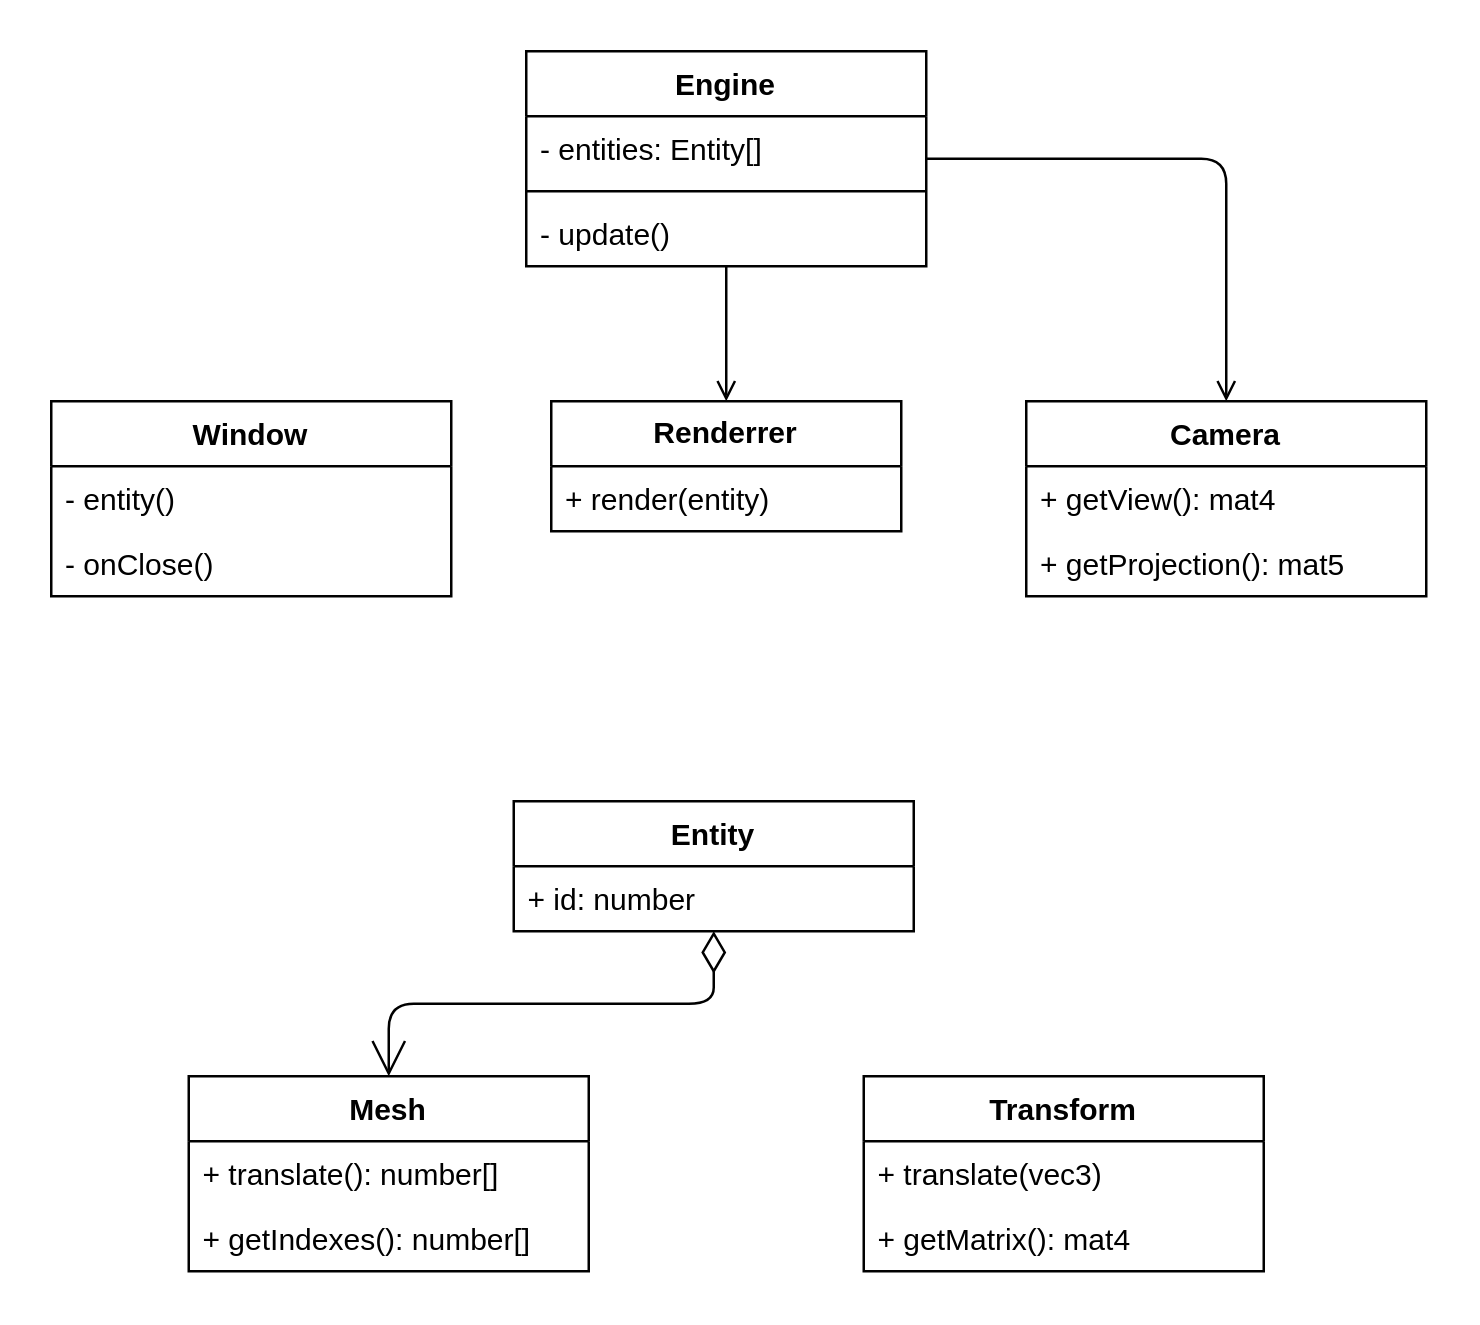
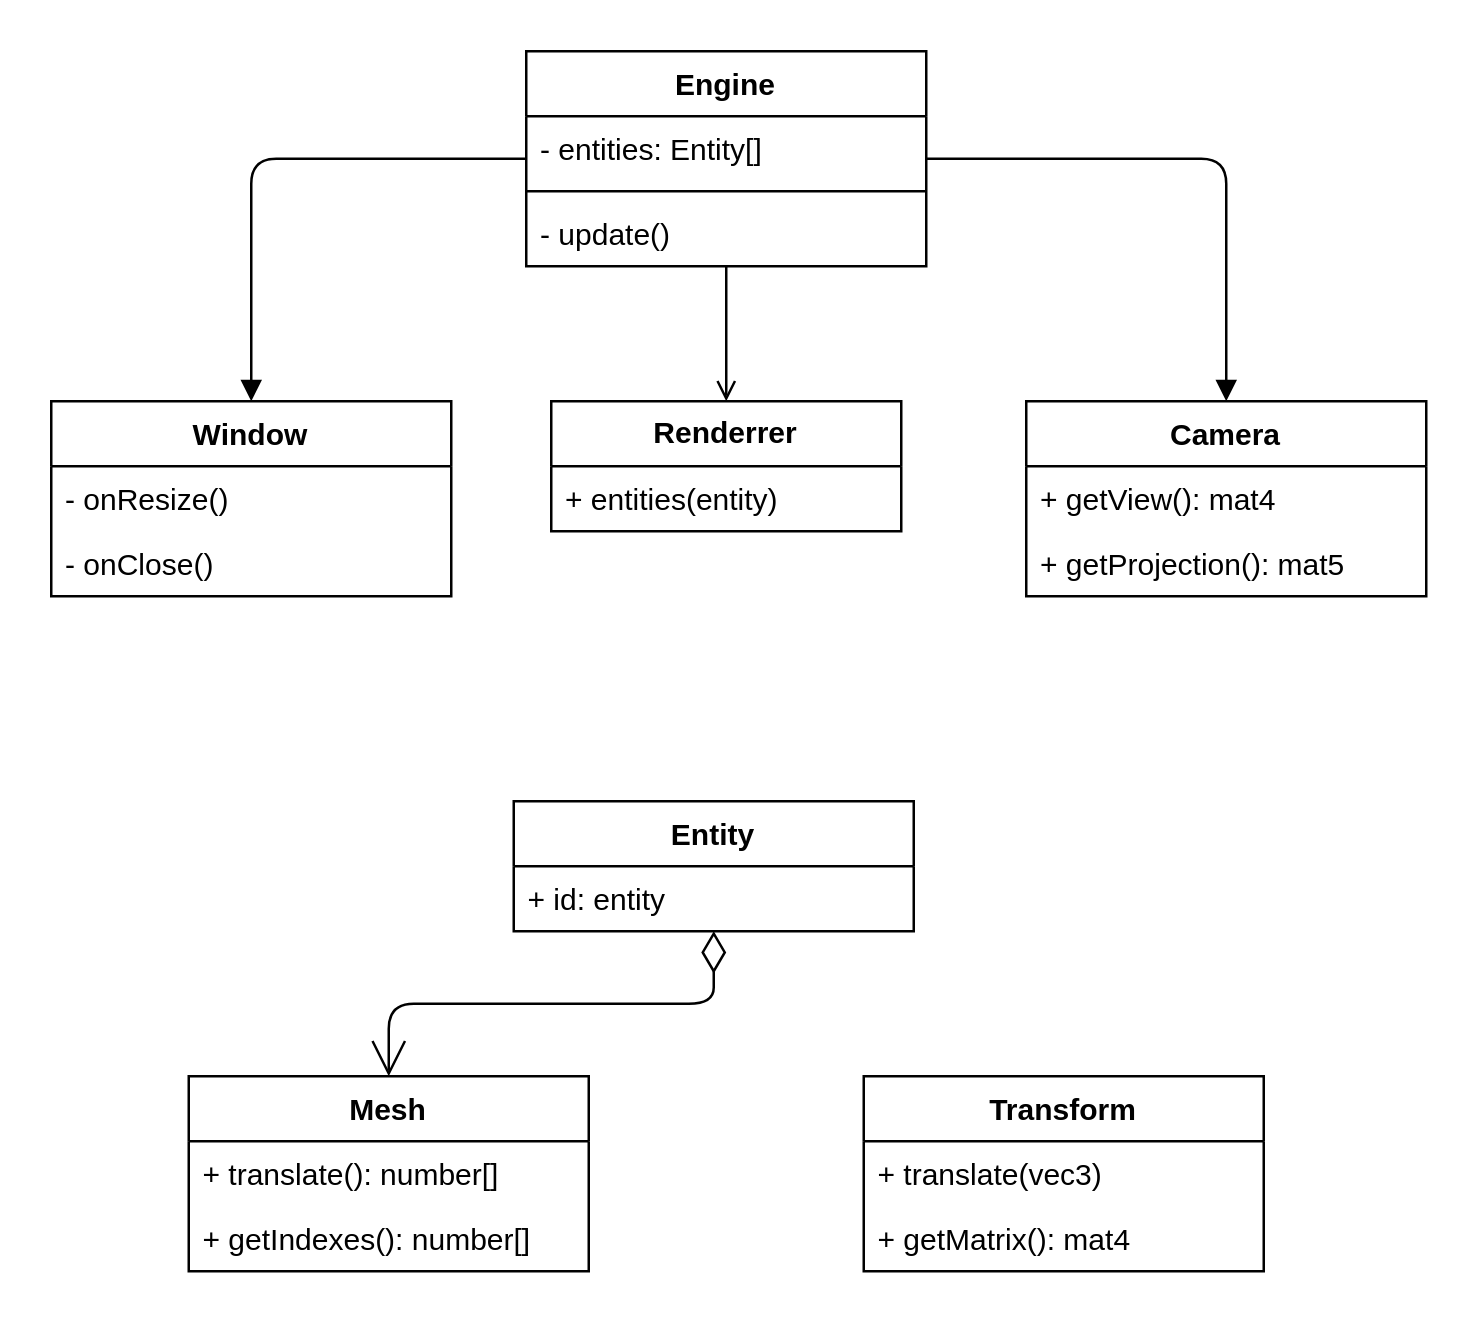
edge "Engine" -> "Window": added
edge "Engine" -> "Camera": arrowhead open -> block
node "- entity()": label "- entity()" -> "- onResize()"
node "+ render(entity)": label "+ render(entity)" -> "+ entities(entity)"
node "+ id: number": label "+ id: number" -> "+ id: entity"
